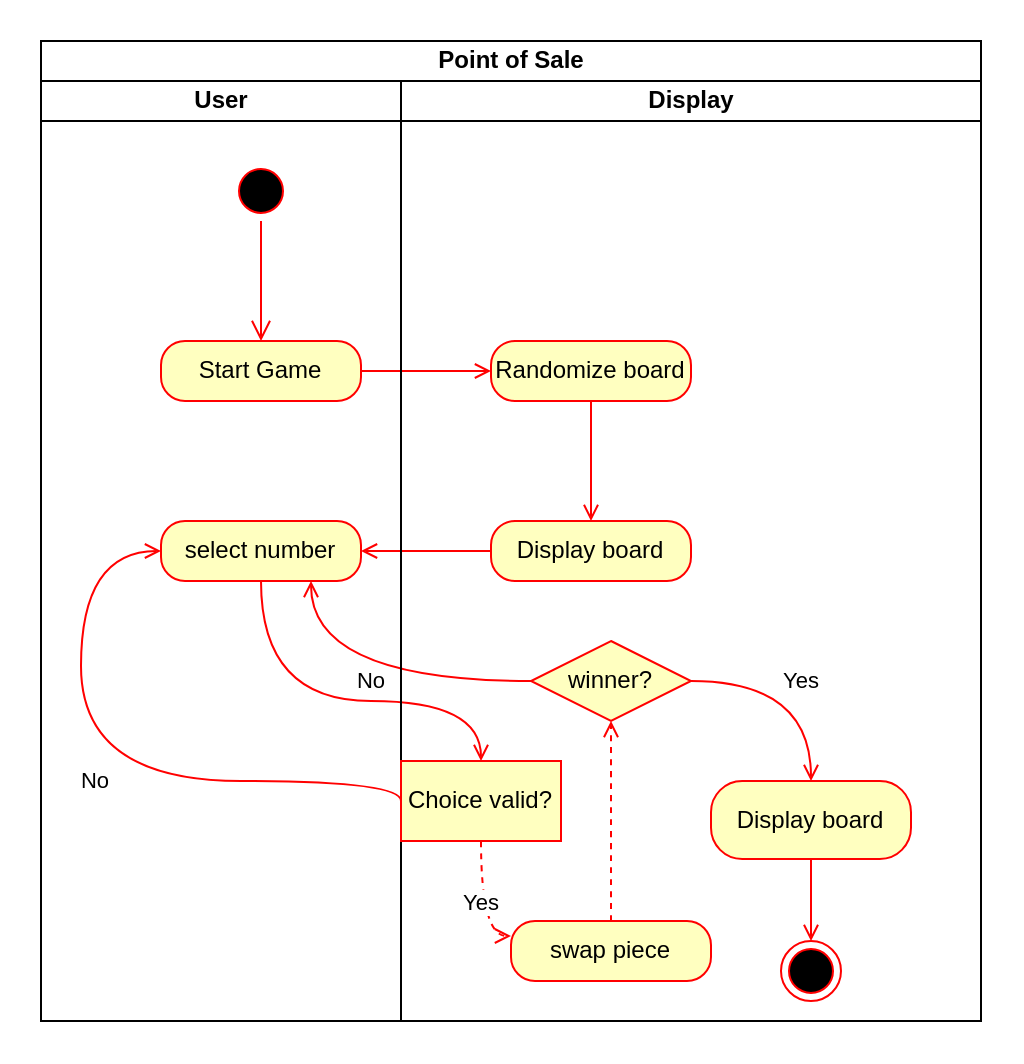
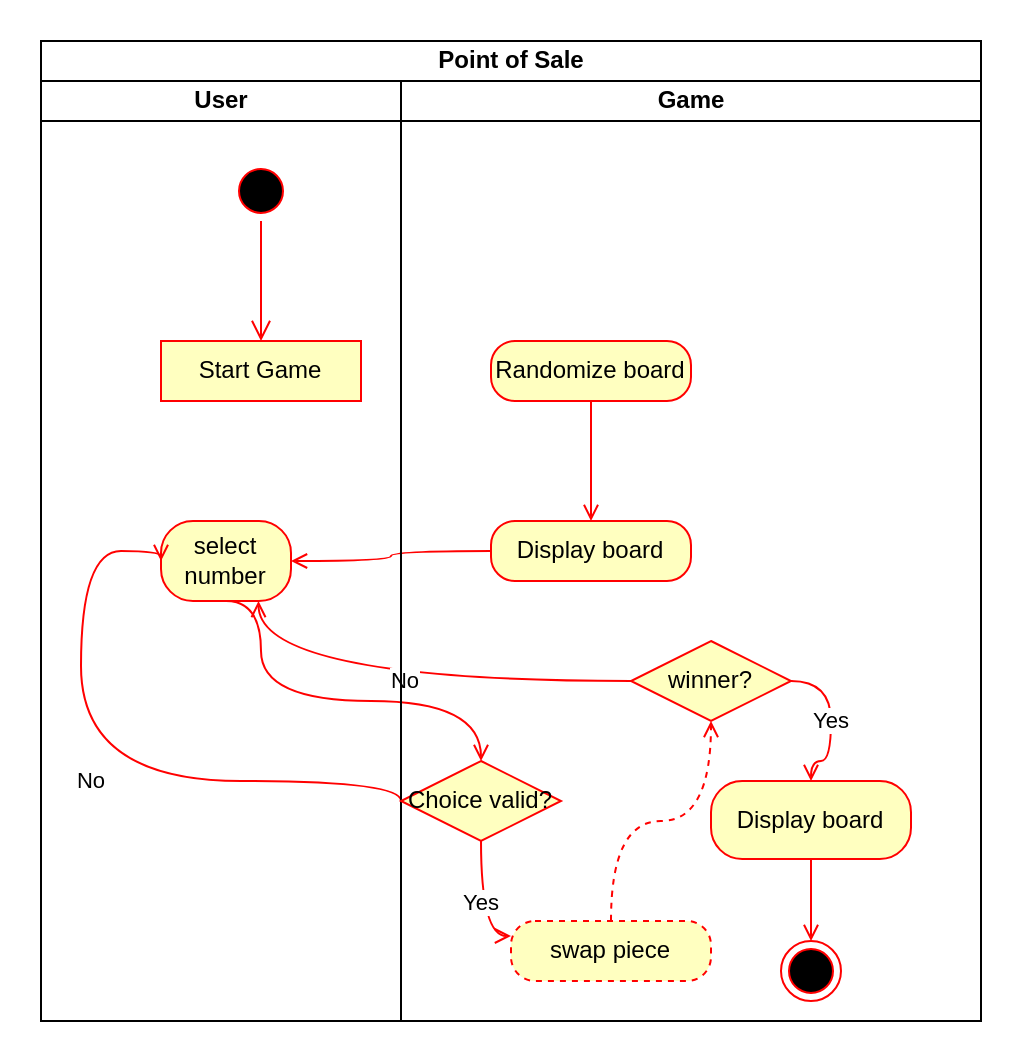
node "Display": label "Display" -> "Game"
node "Start Game": shape rounded rectangle -> rectangle
edge "Start Game" -> "Randomize board": removed
node "select number": size 200x60 -> 130x80
node "winner?": moved (611, 681) -> (711, 681)
node "Choice valid?": shape rectangle -> diamond
edge "Choice valid?" -> "swap piece": style dashed -> solid
node "swap piece": style solid -> dashed
